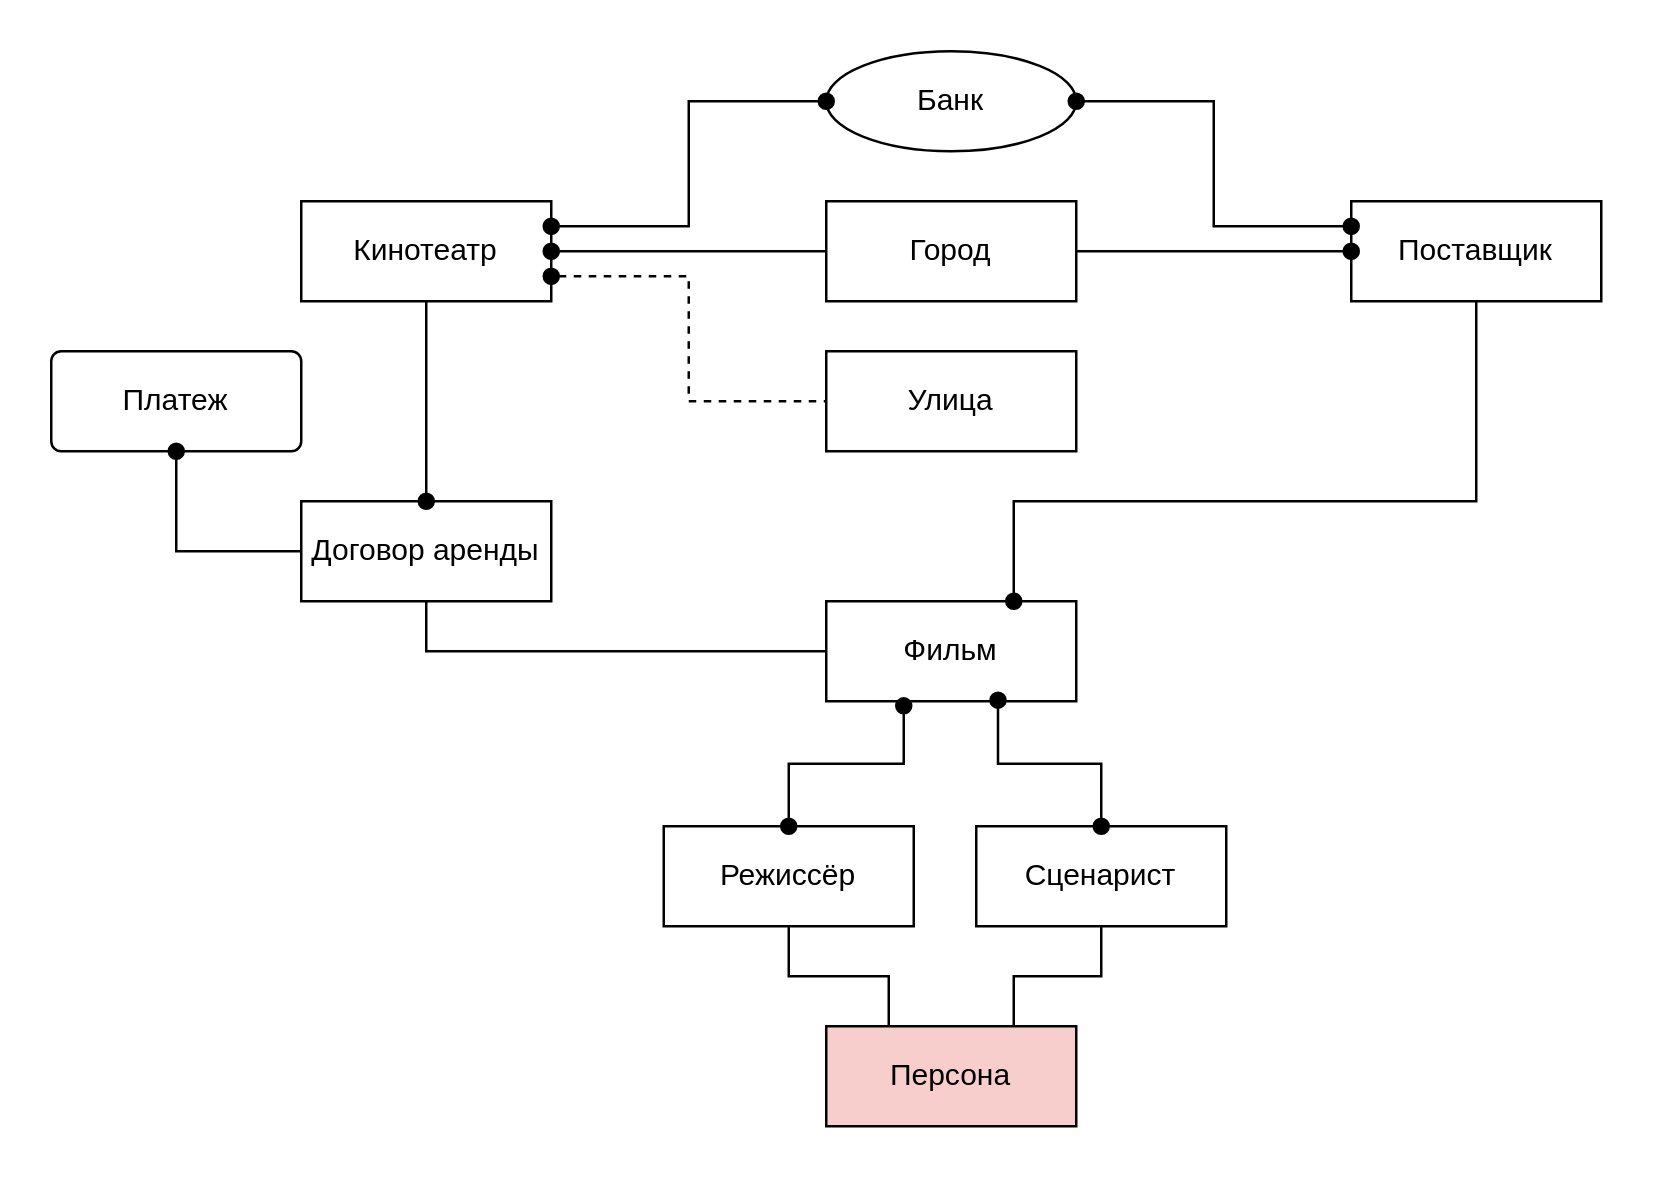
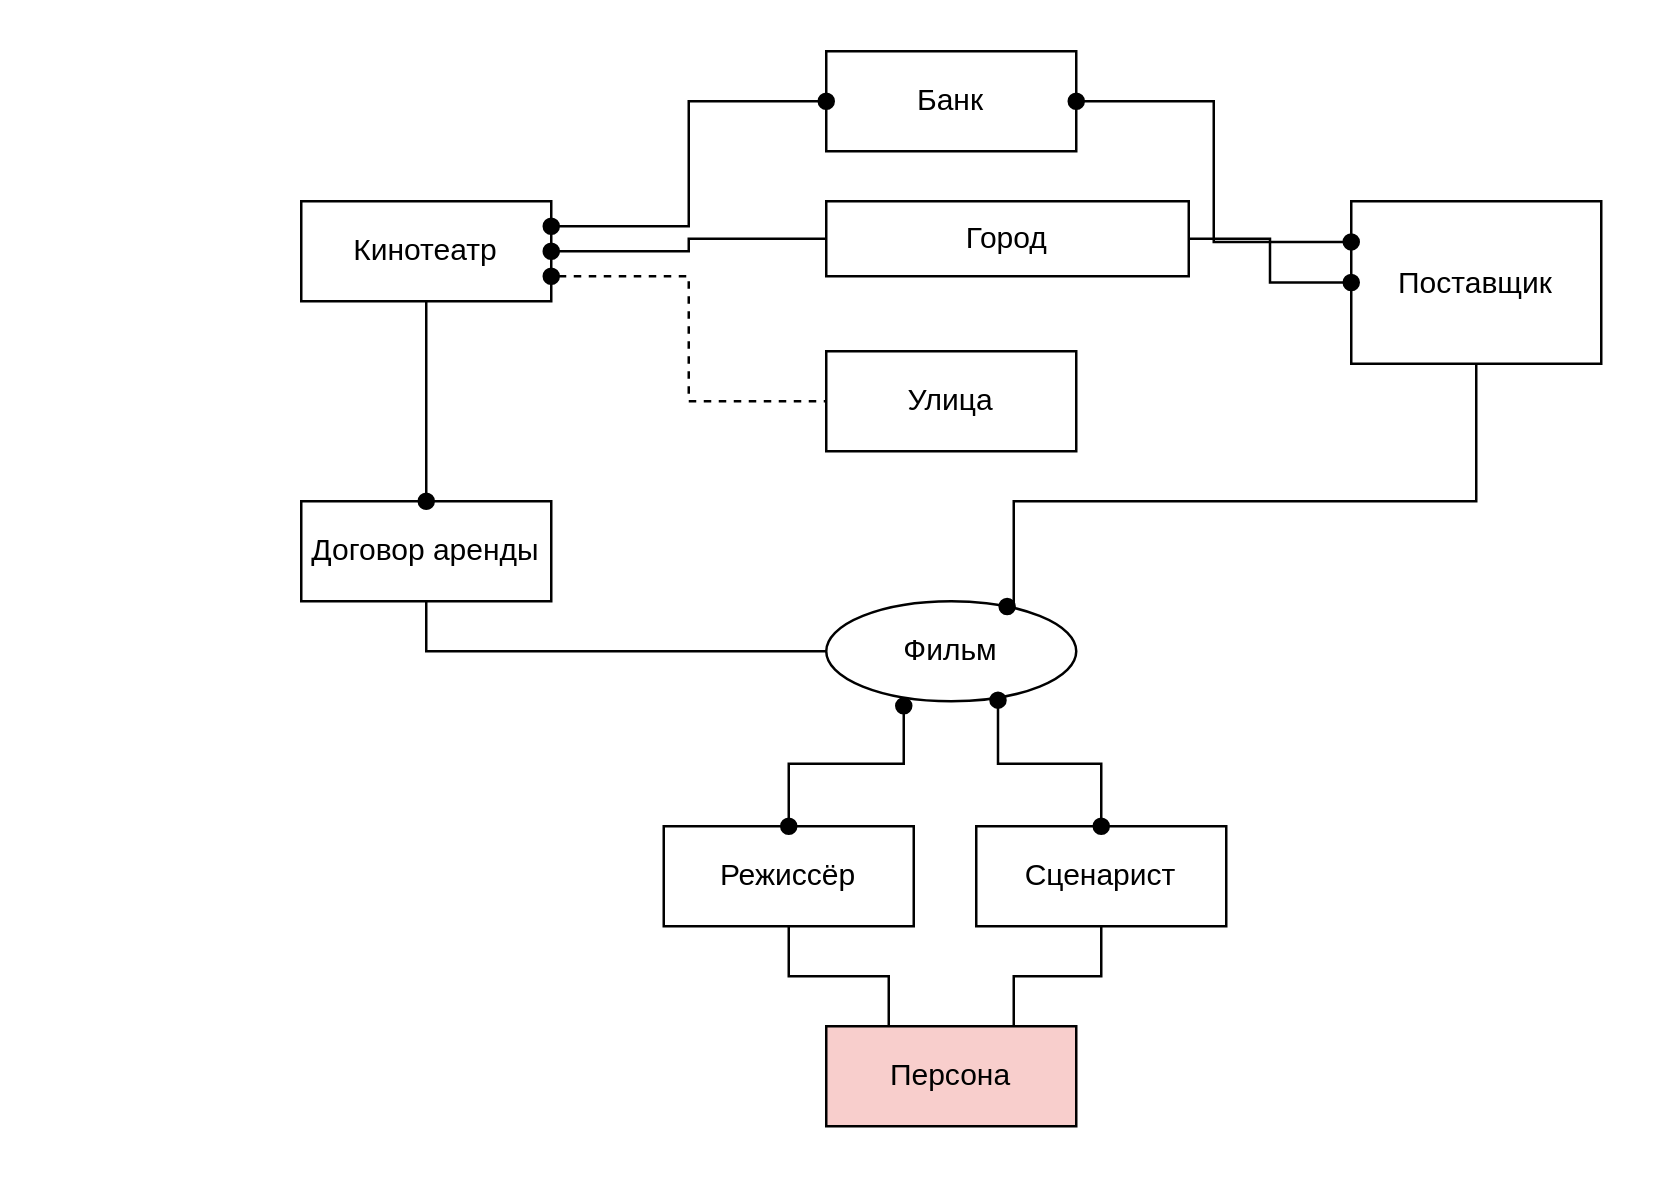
node "Банк": shape ellipse -> rectangle
node "Город": size 250x100 -> 363x75
node "Поставщик": size 250x100 -> 250x163
node "Платеж": removed
edge "Договор аренды" -> "Платеж": removed
node "Фильм": shape rectangle -> ellipse
